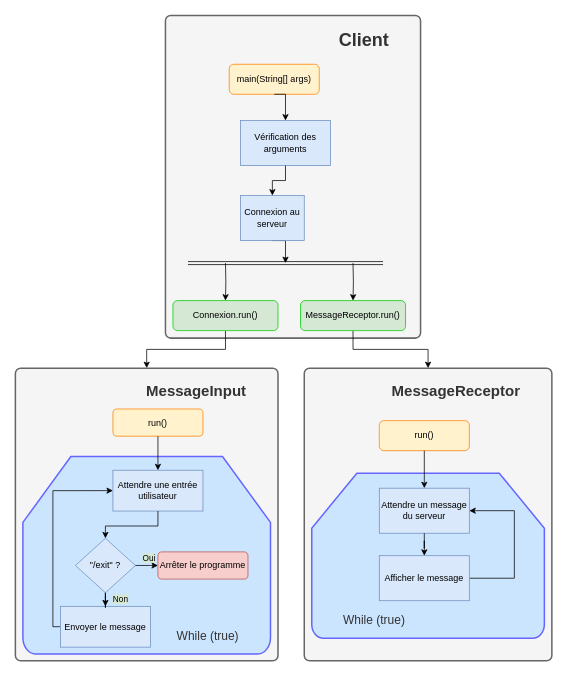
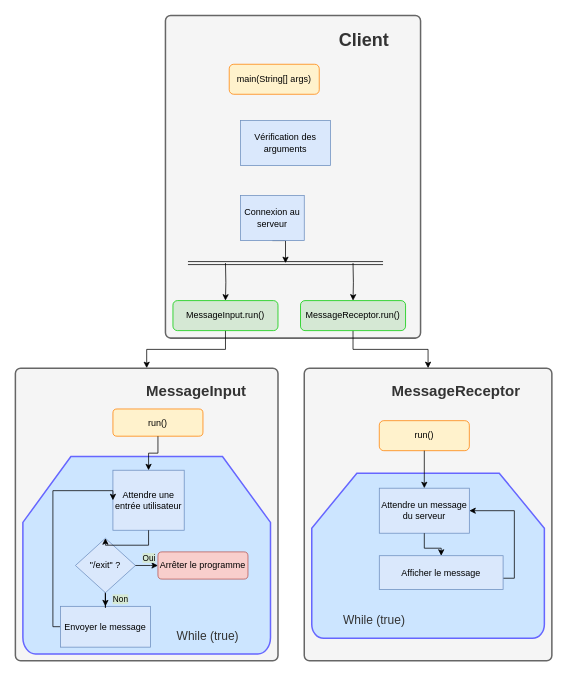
edge "main(String[] args)" -> "Vérification des arguments": removed
edge "Vérification des arguments" -> "Connexion au serveur": removed
node "Connexion.run()": label "Connexion.run()" -> "MessageInput.run()"
node "Attendre une entrée utilisateur": size 90x41 -> 71x60
node "Afficher le message": size 90x45 -> 124x34
